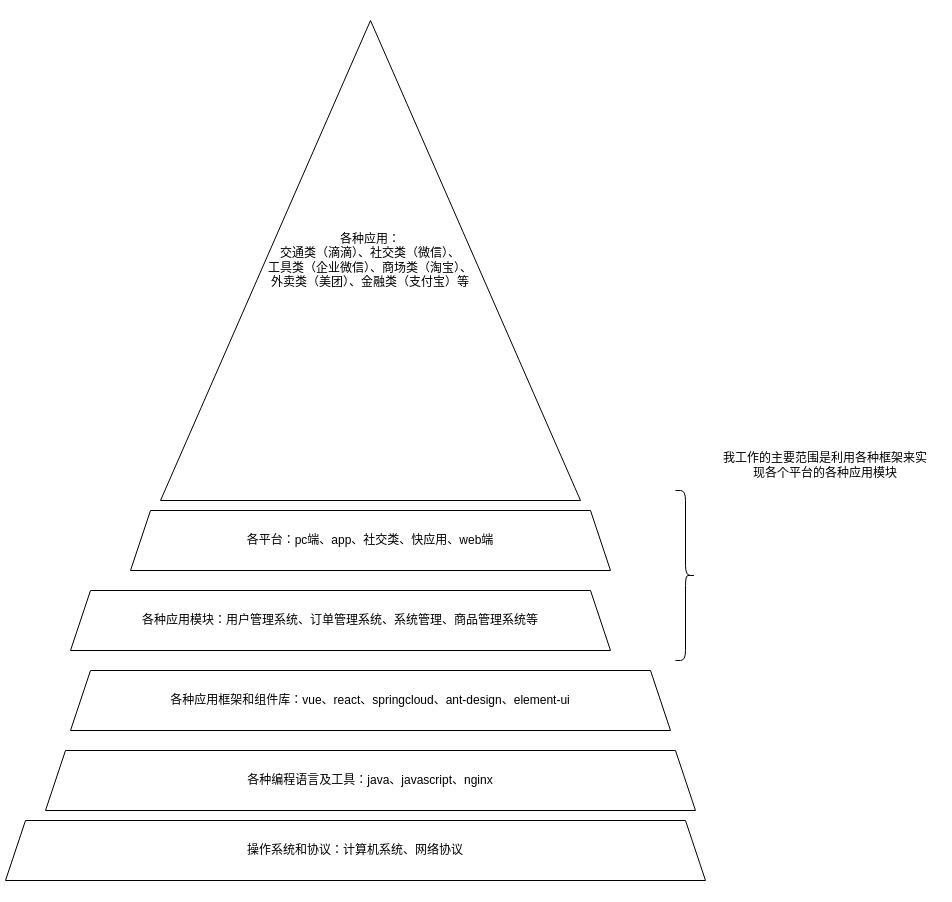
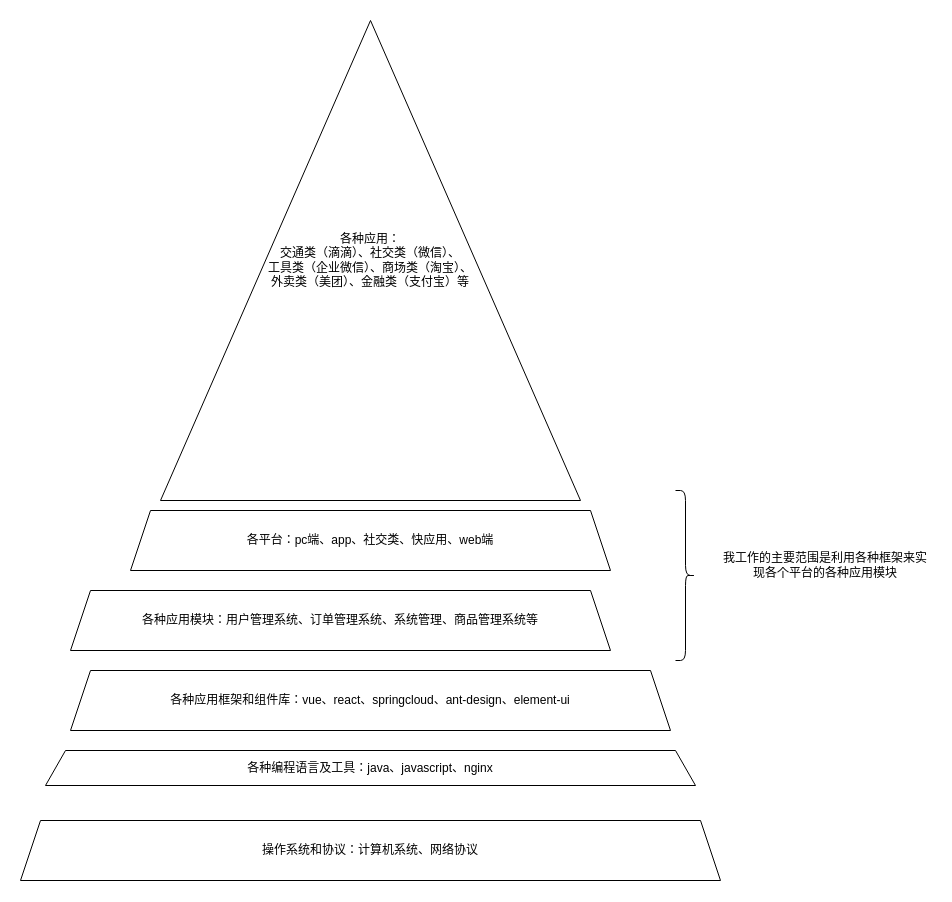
node "我工作的主要范围是利用各种框架来实现各个平台的各种应用模块": moved (826, 466) -> (826, 566)
node "各种编程语言及工具：java、javascript、nginx": size 650x60 -> 650x35
node "操作系统和协议：计算机系统、网络协议": moved (356, 851) -> (371, 851)
